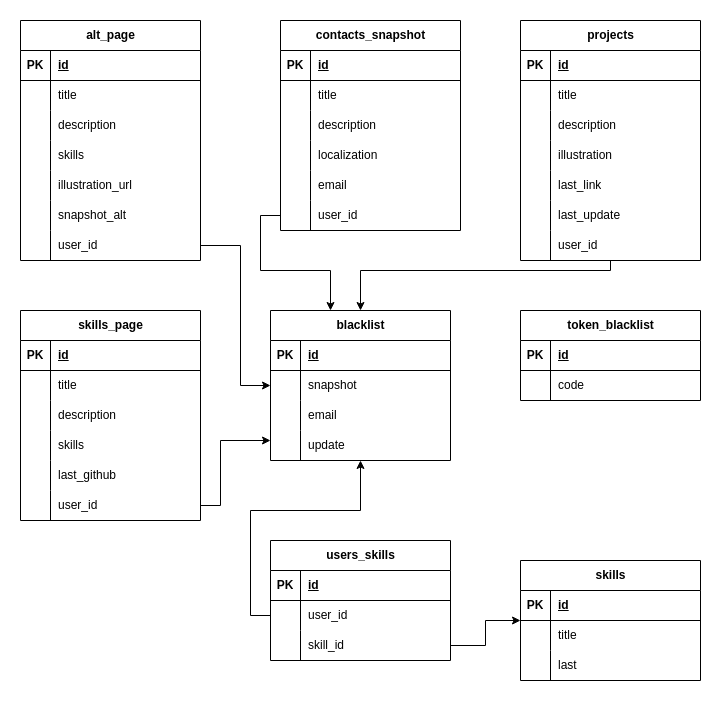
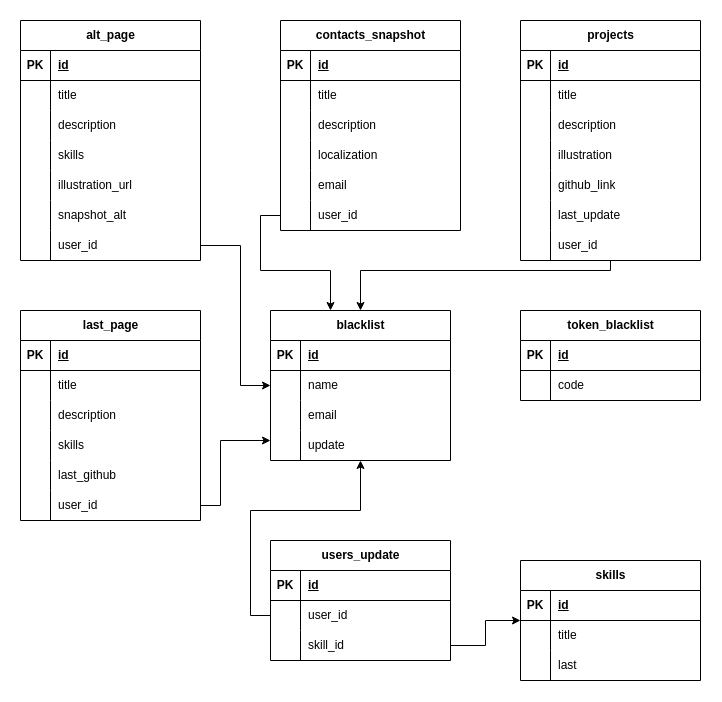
node "last_link": label "last_link" -> "github_link"
node "skills_page": label "skills_page" -> "last_page"
node "snapshot": label "snapshot" -> "name"
node "users_skills": label "users_skills" -> "users_update"
